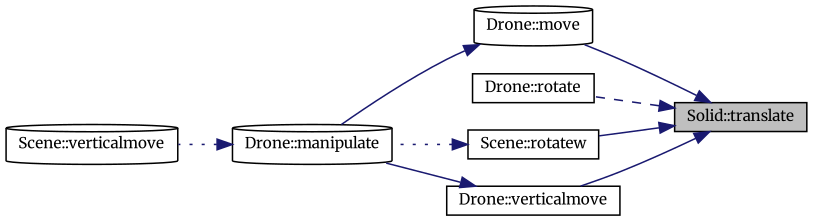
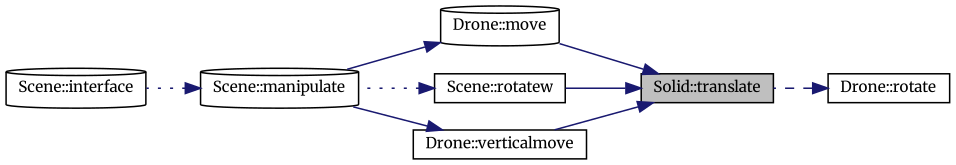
edge "Drone::rotate" -> "Solid::translate": reversed
node "Scene::verticalmove": label "Scene::verticalmove" -> "Scene::interface"
node "Drone::manipulate": label "Drone::manipulate" -> "Scene::manipulate"
